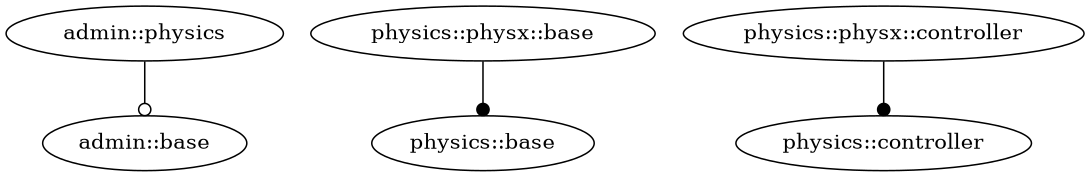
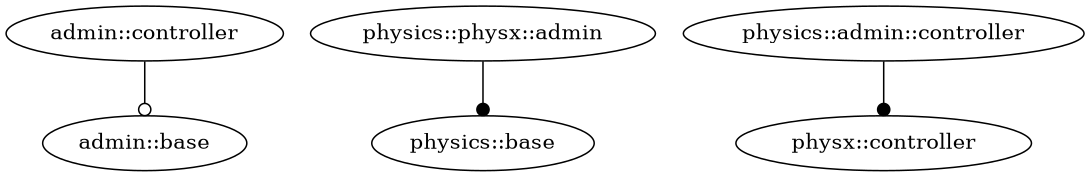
node "admin::physics": label "admin::physics" -> "admin::controller"
node "physics::physx::base": label "physics::physx::base" -> "physics::physx::admin"
node "physics::physx::controller": label "physics::physx::controller" -> "physics::admin::controller"
node "physics::controller": label "physics::controller" -> "physx::controller"
